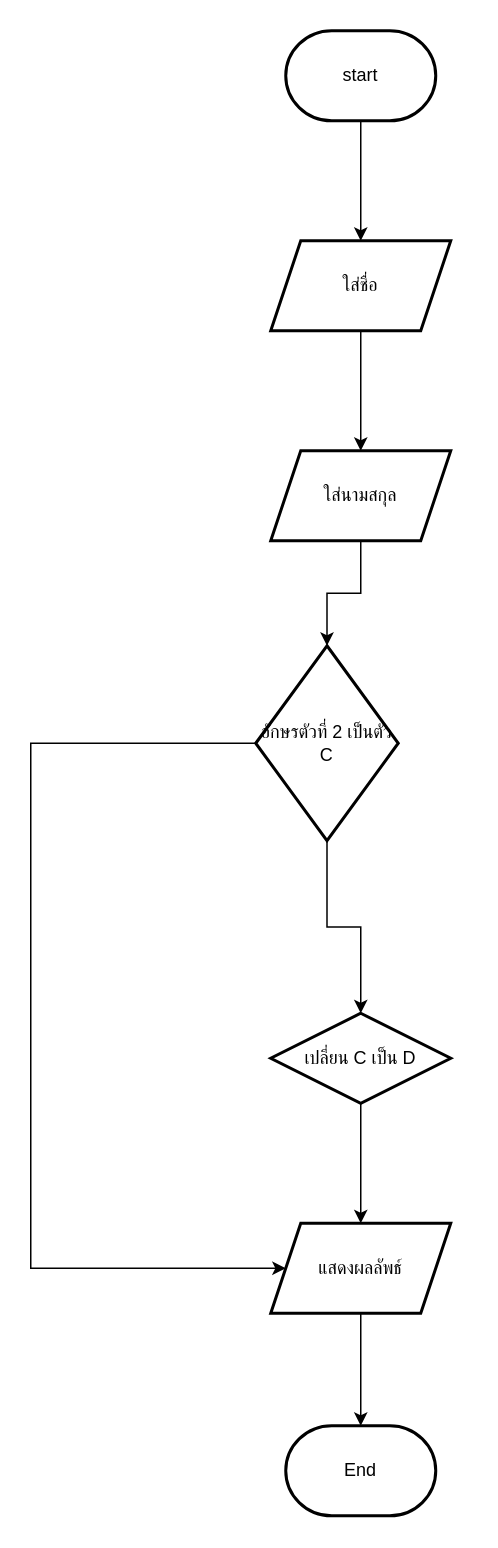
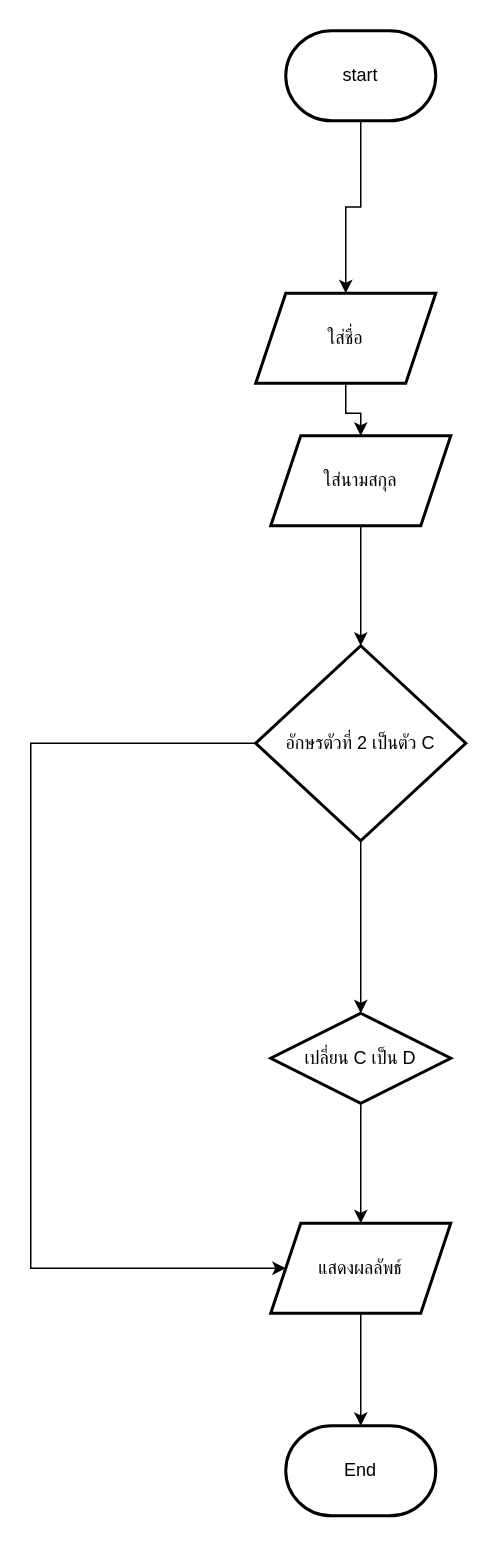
node "ใส่ชื่อ": moved (361, 286) -> (346, 338)
node "ใส่นามสกุล": moved (361, 496) -> (361, 481)
node "อักษรตัวที่ 2 เป็นตัว C": size 143x195 -> 210x195
